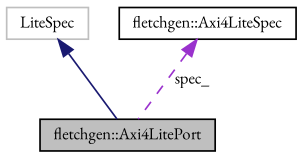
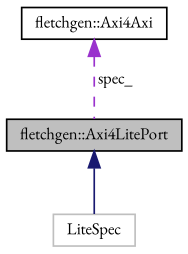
node "fletchgen::Axi4LiteSpec": label "fletchgen::Axi4LiteSpec" -> "fletchgen::Axi4Axi"
edge "fletchgen::Axi4LitePort" -> "LiteSpec": reversed
